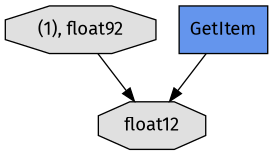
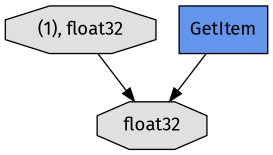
node "(1), float92": label "(1), float92" -> "(1), float32"
node "float12": label "float12" -> "float32"
